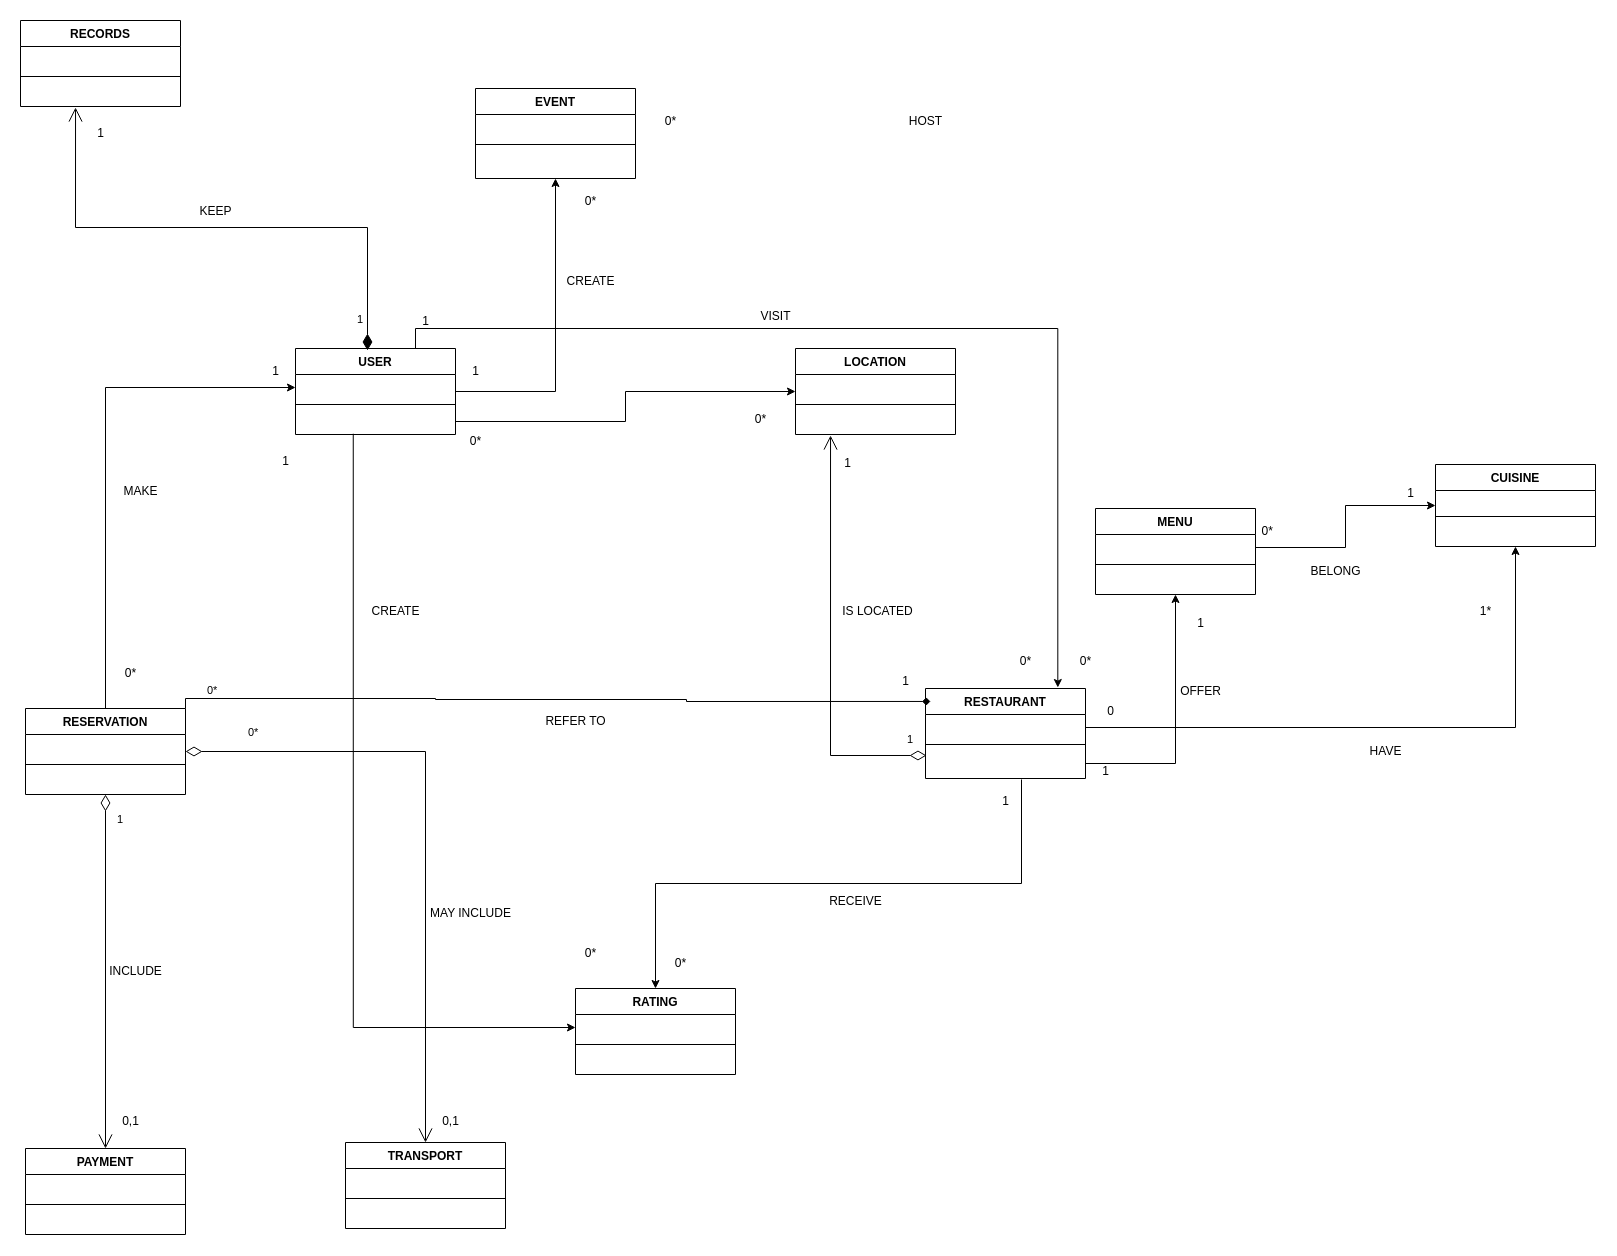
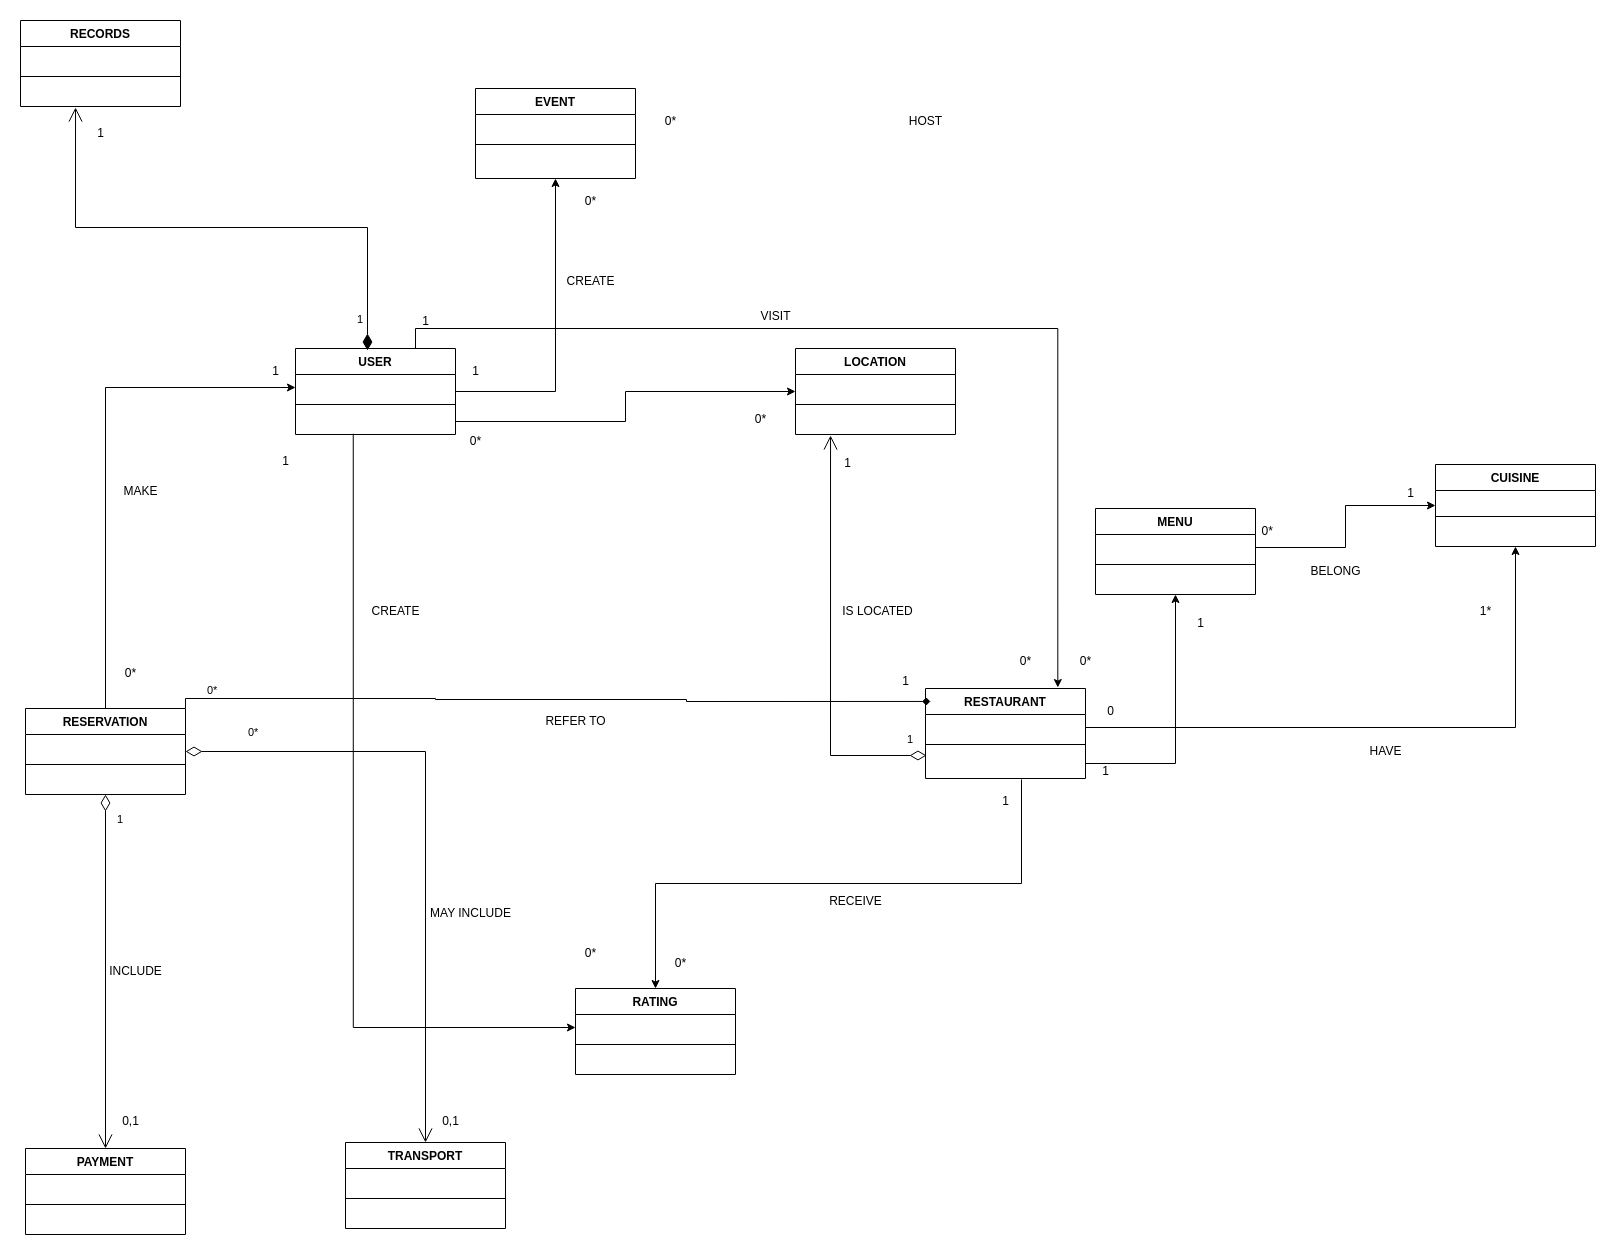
node "KEEP": removed
node "OFFER": removed
